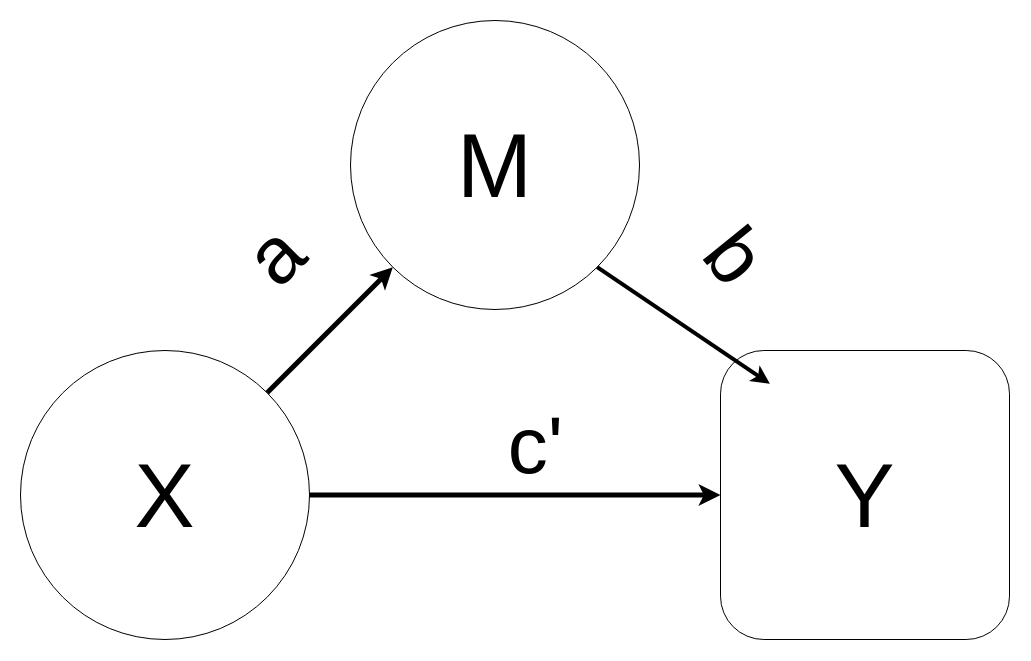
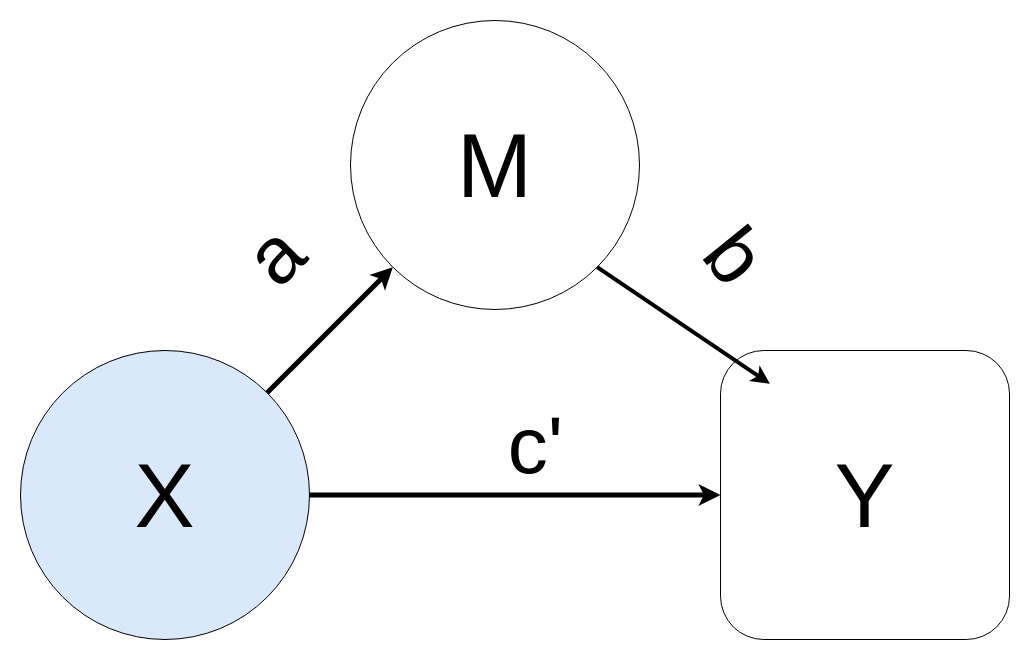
node "X": fillcolor #ffffff -> #dae8fc
